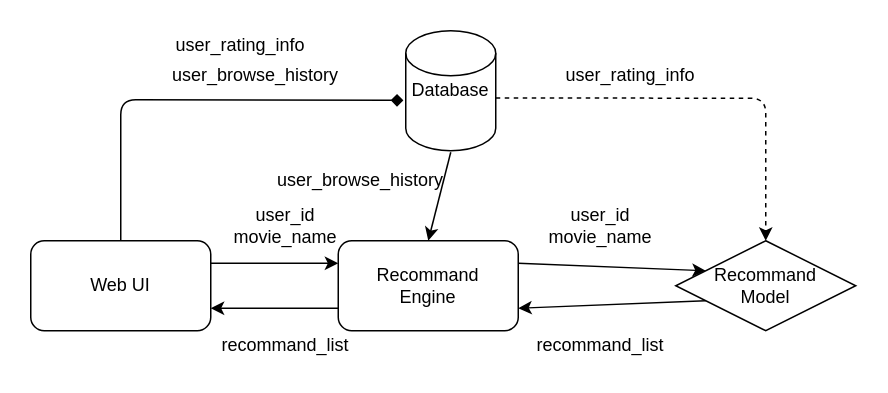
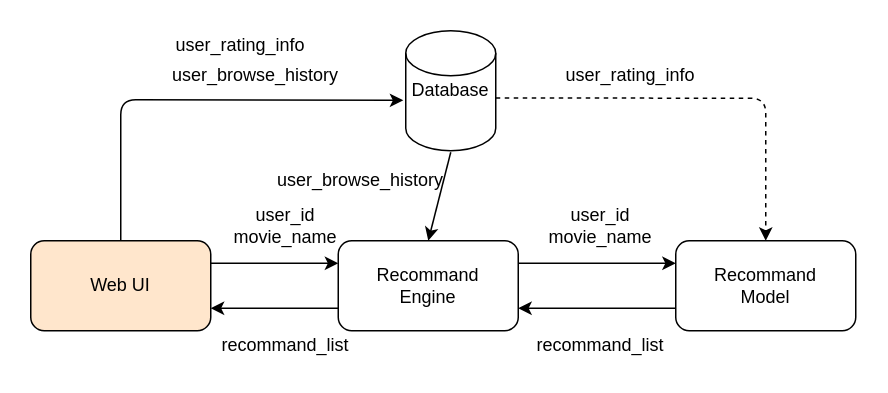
edge "Web UI" -> "Database": arrowhead diamond -> classic
node "Web UI": fillcolor #ffffff -> #ffe6cc
node "Recommand Model": shape diamond -> rounded rectangle
